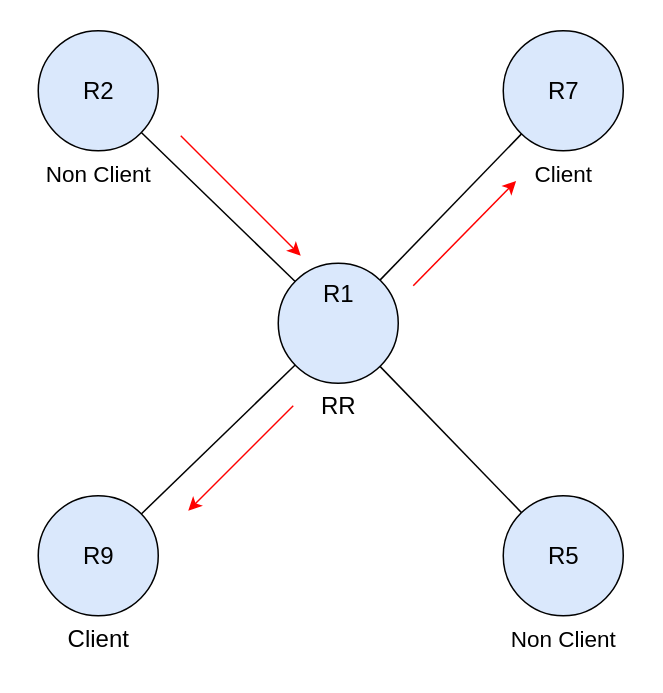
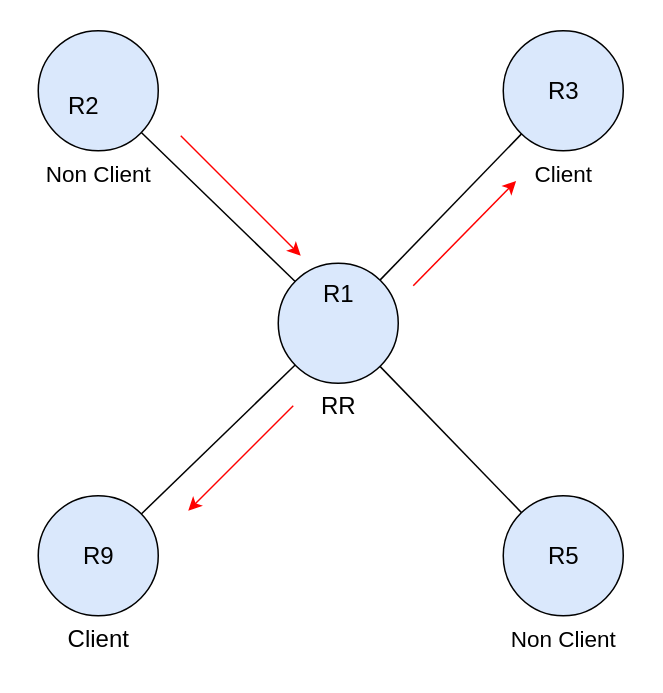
node "R2": moved (98, 91) -> (83, 106)
node "R7": label "R7" -> "R3"
